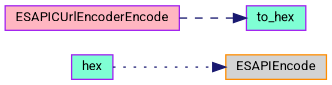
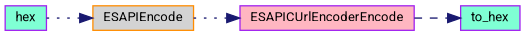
edge "ESAPIEncode" -> "ESAPICUrlEncoderEncode": added
